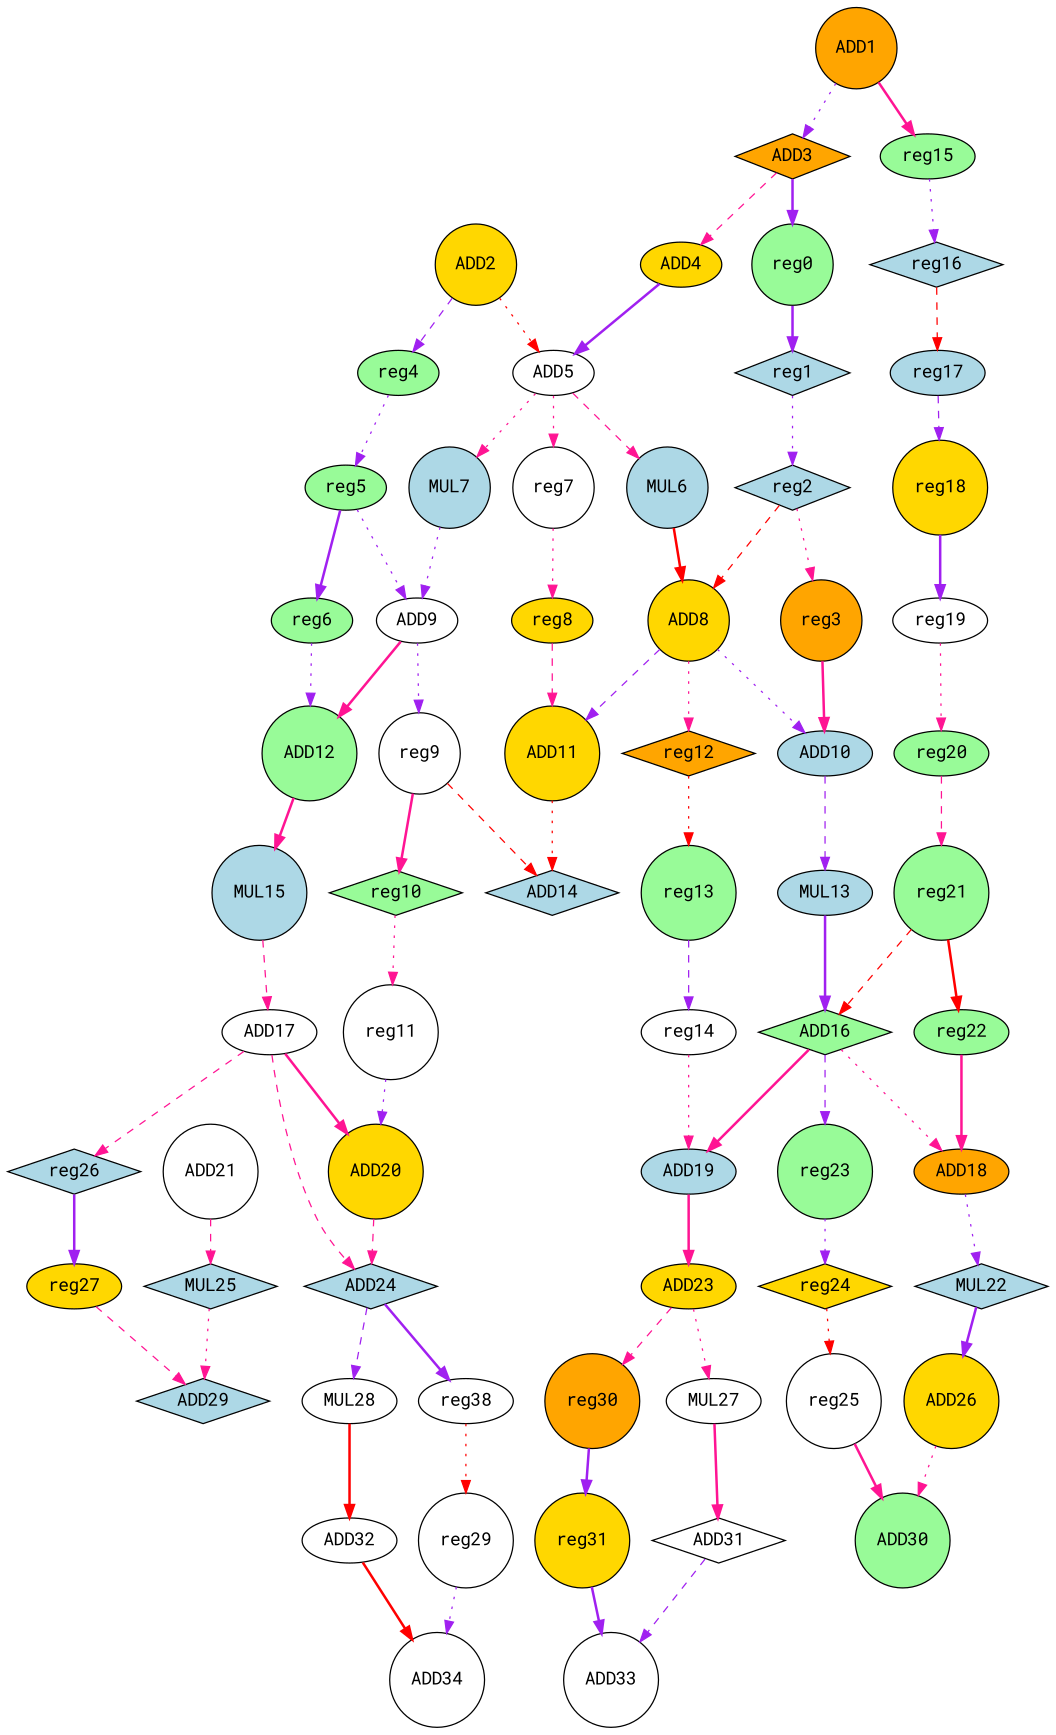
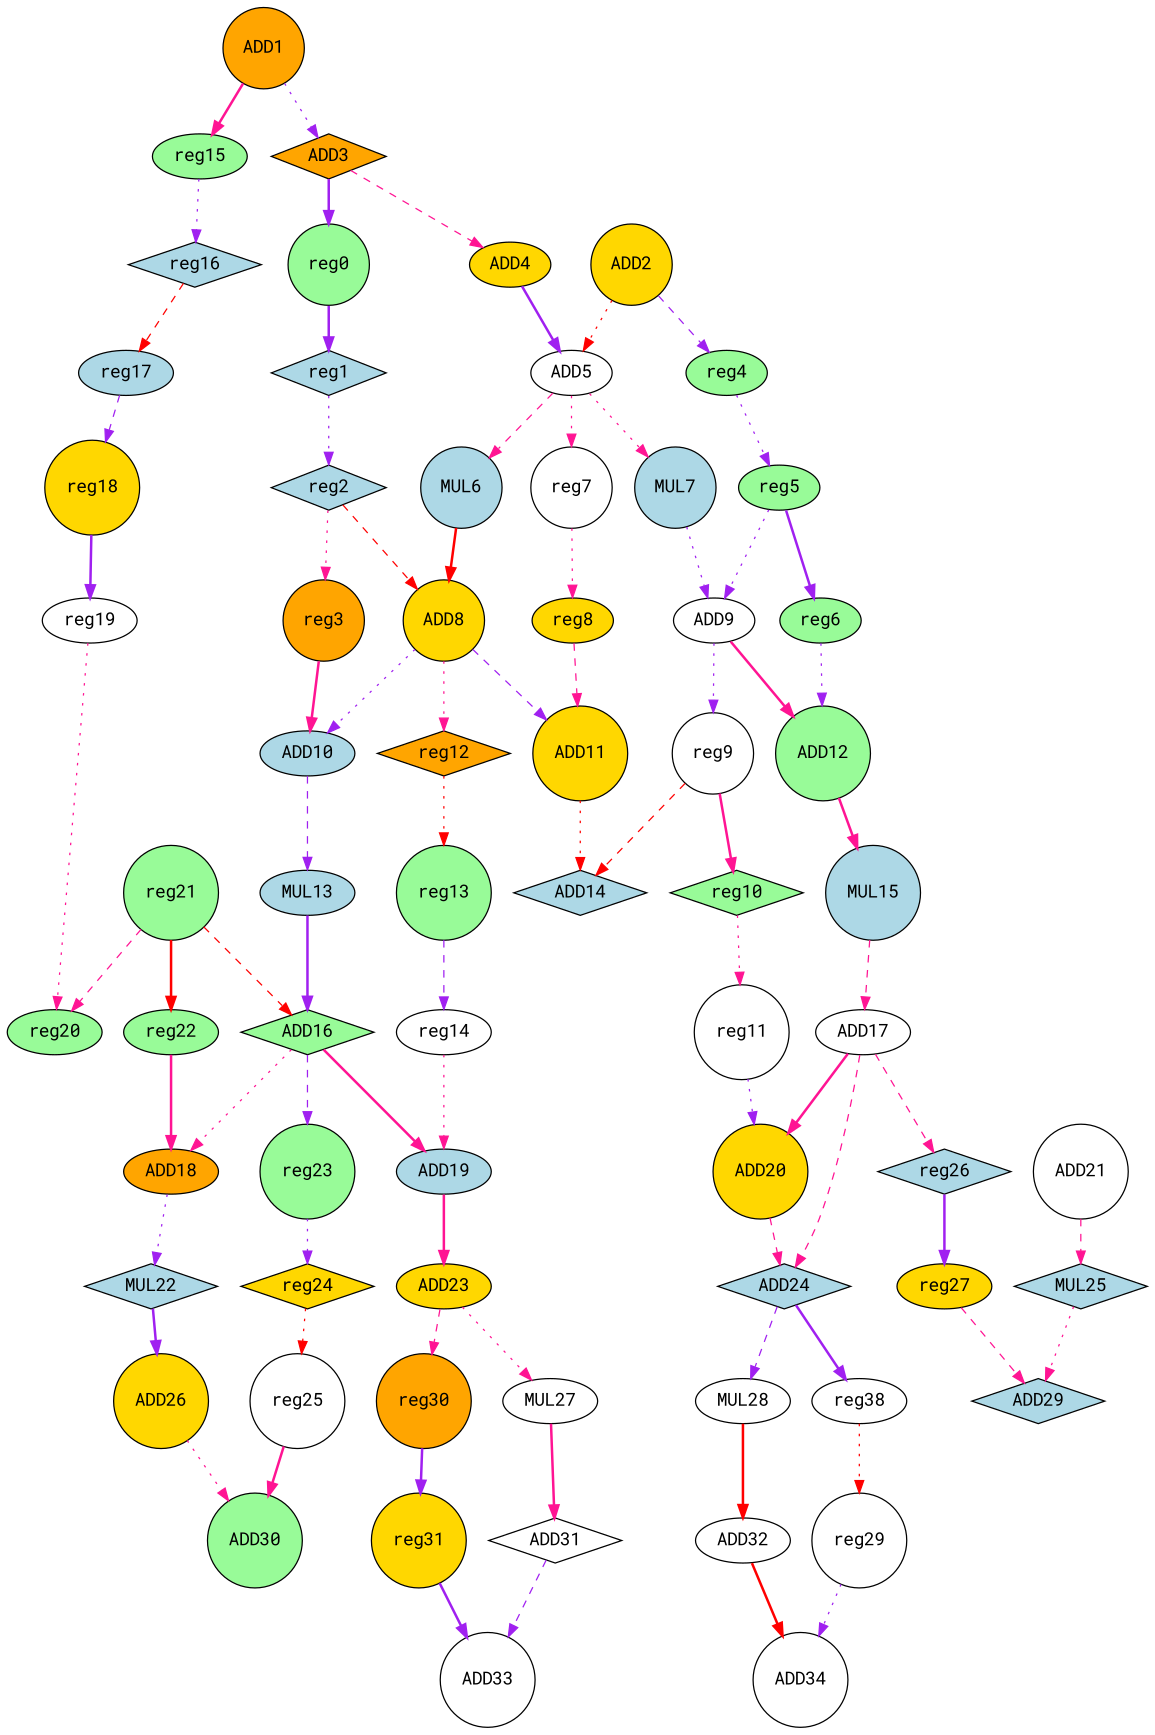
edge "reg20" -> "reg21": reversed
